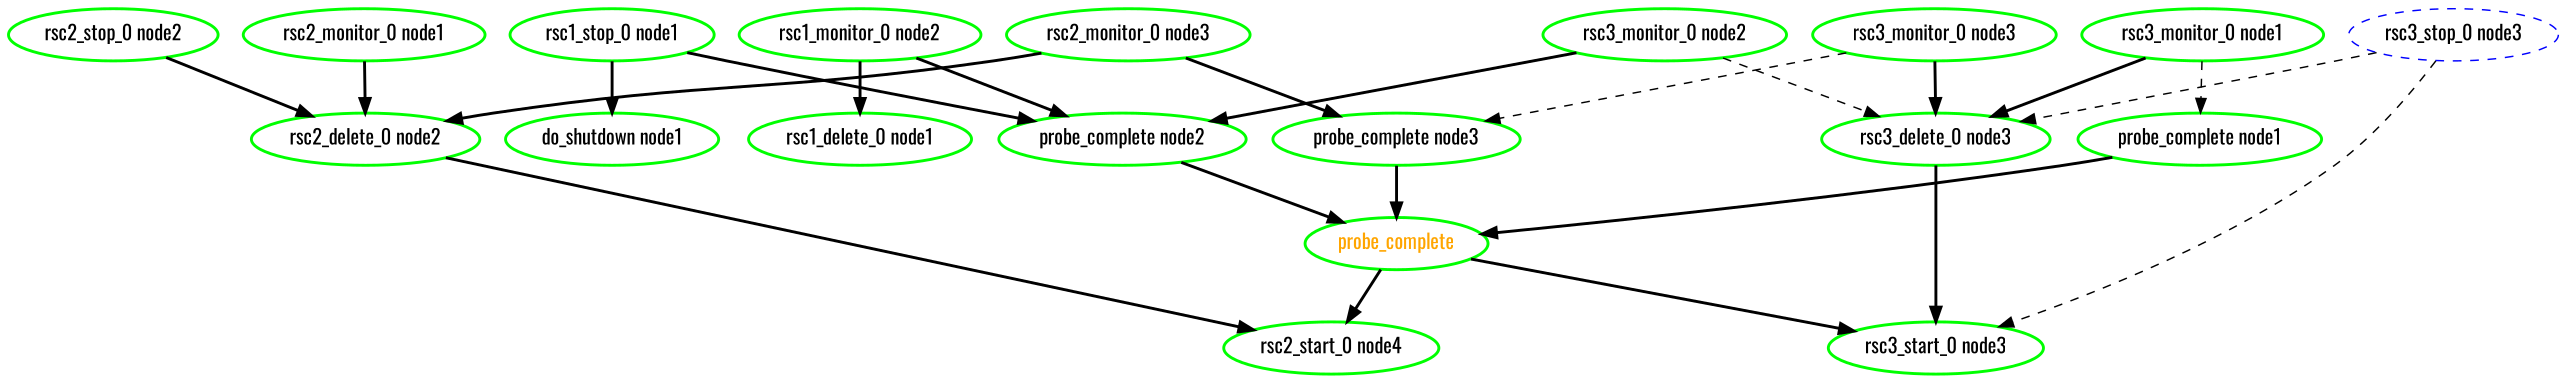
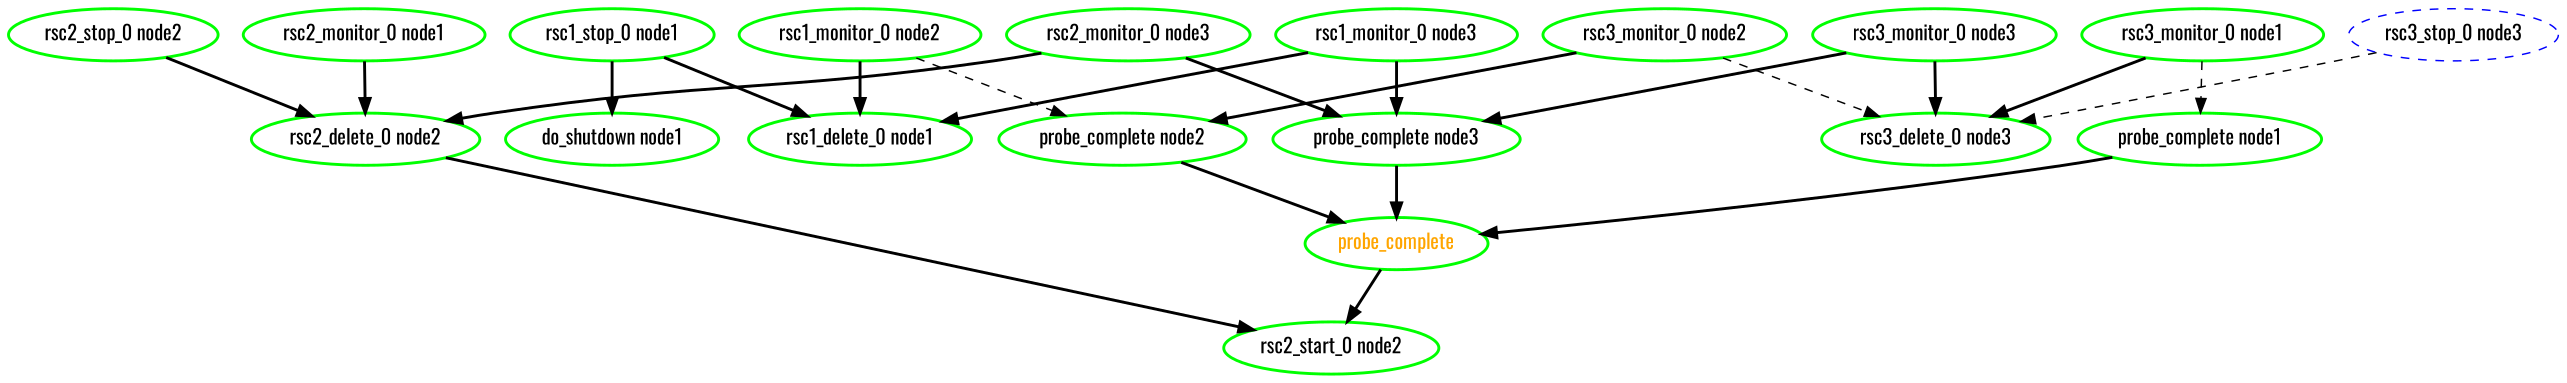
node "rsc1_monitor_0 node3": added
edge "rsc1_monitor_0 node2" -> "probe_complete node2": style bold -> dashed
edge "rsc3_monitor_0 node3" -> "probe_complete node3": style dashed -> bold
edge "rsc1_stop_0 node1" -> "probe_complete node2": now "rsc1_stop_0 node1" -> "rsc1_delete_0 node1"
node "rsc2_start_0 node4": label "rsc2_start_0 node4" -> "rsc2_start_0 node2"
node "rsc3_start_0 node3": removed
